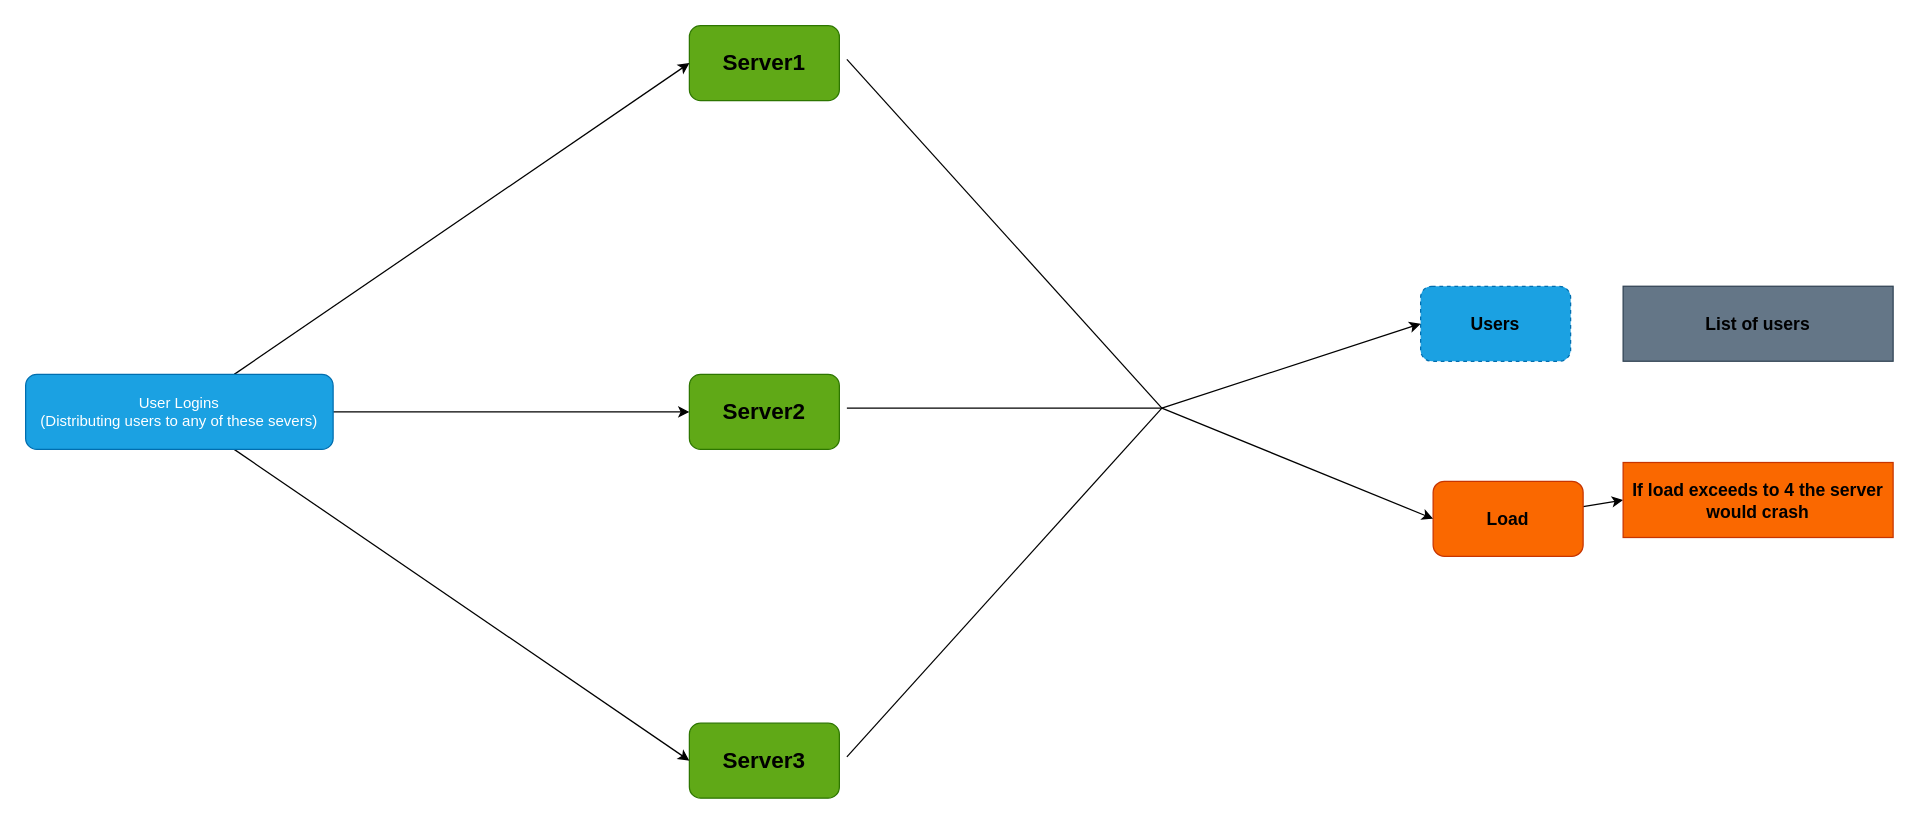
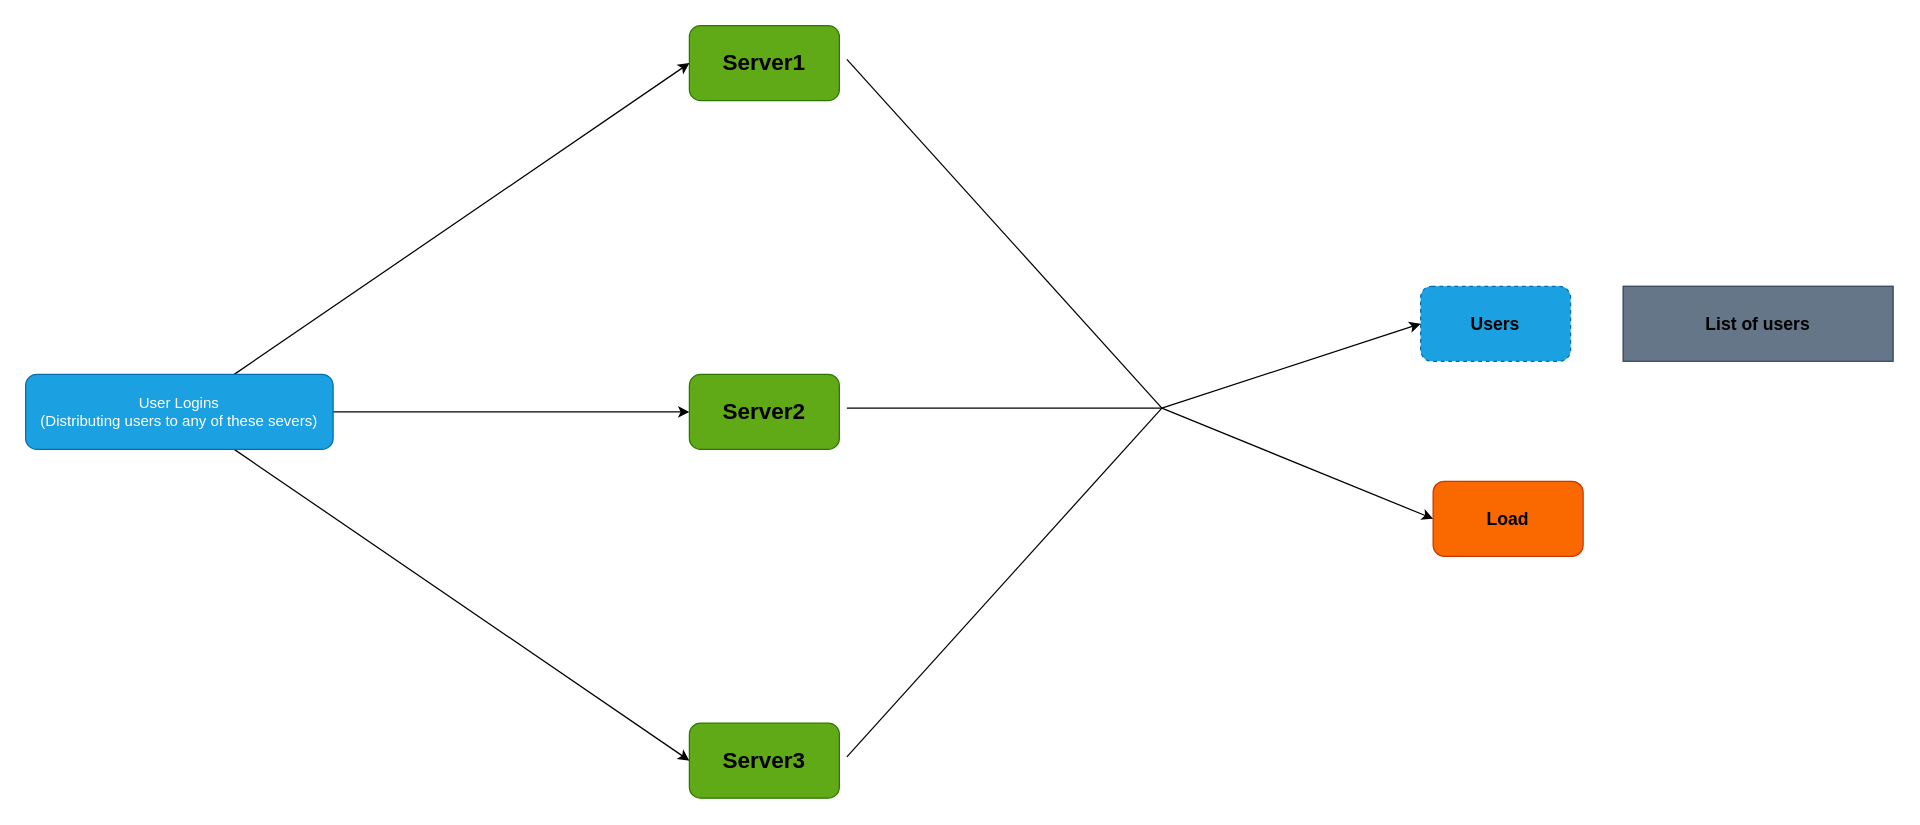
node "If load exceeds to 4 the server would crash": removed
edge "Load" -> "If load exceeds to 4 the server would crash": removed
